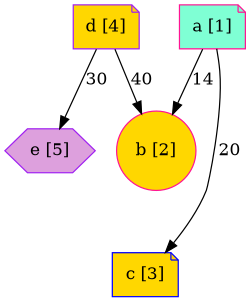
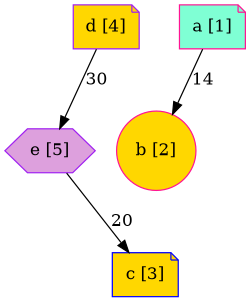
edge "d [4]" -> "b [2]": removed, label "40"
edge "a [1]" -> "c [3]": now "e [5]" -> "c [3]"
